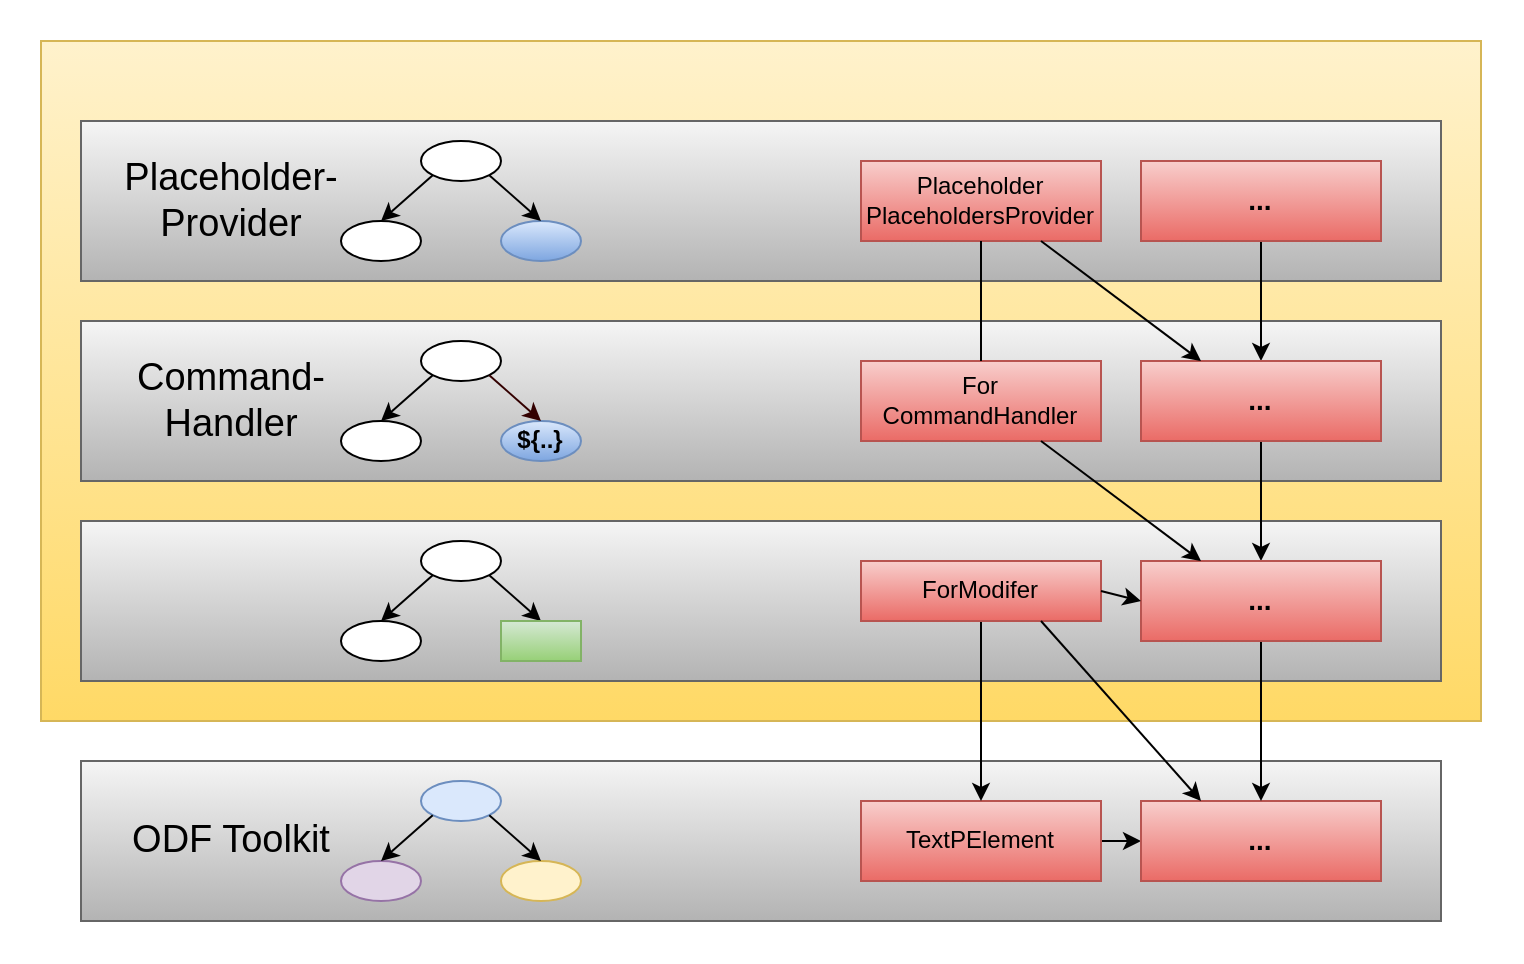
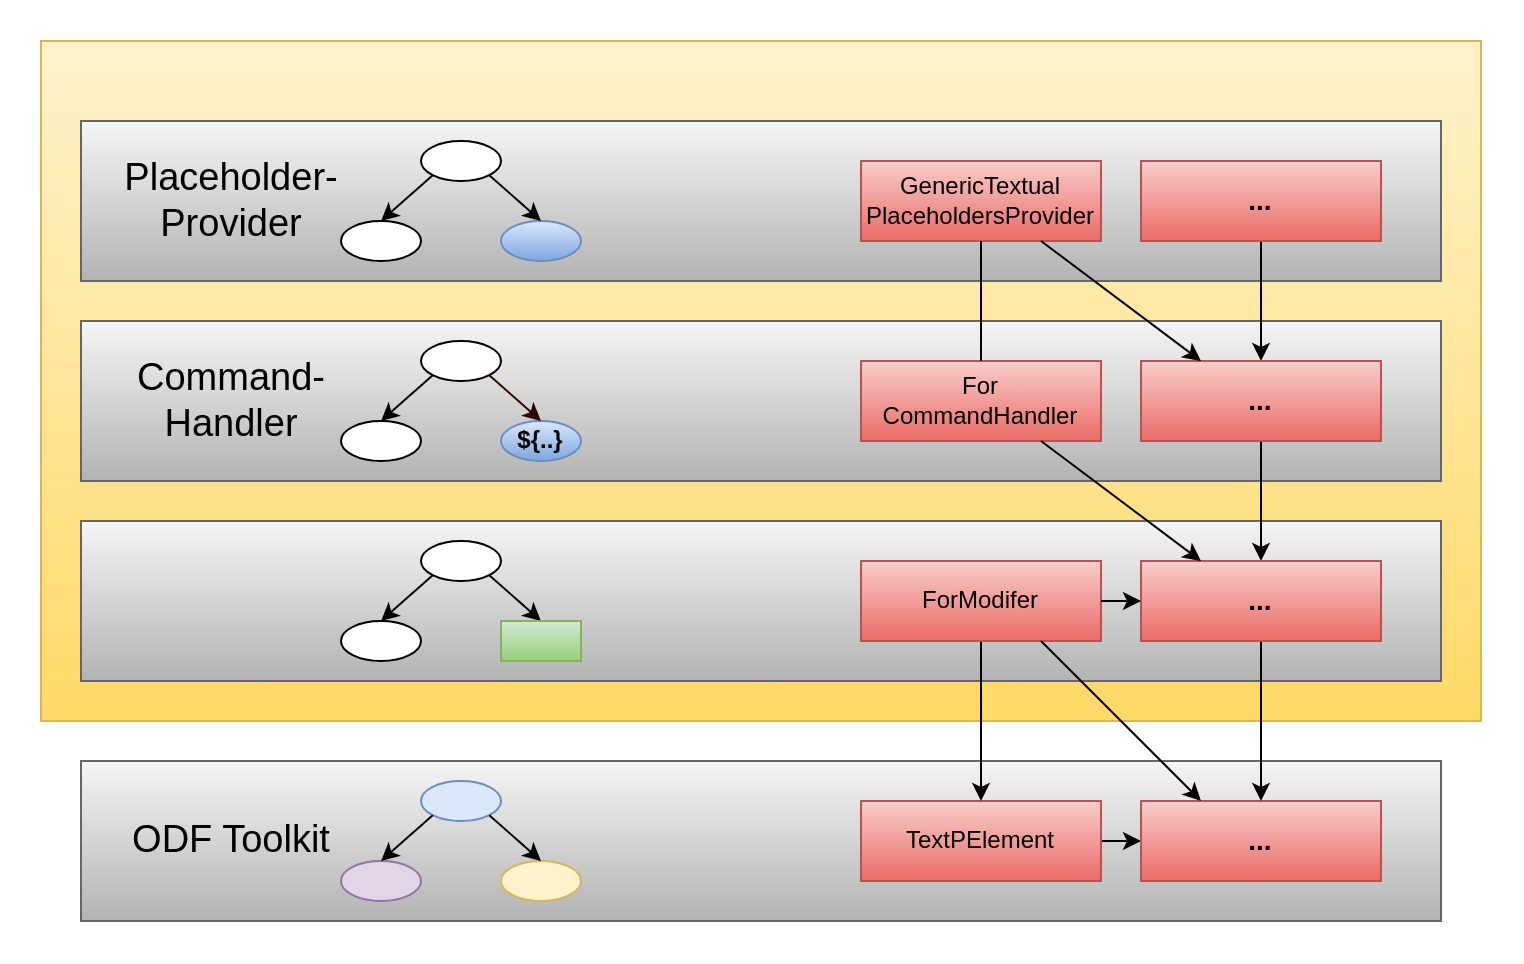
node "Placeholder PlaceholdersProvider": label "Placeholder PlaceholdersProvider" -> "GenericTextual PlaceholdersProvider"
node "ForModifer": size 240x60 -> 240x80
